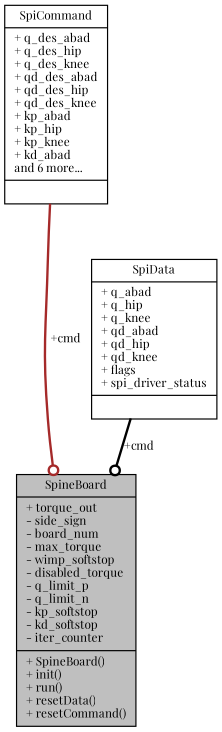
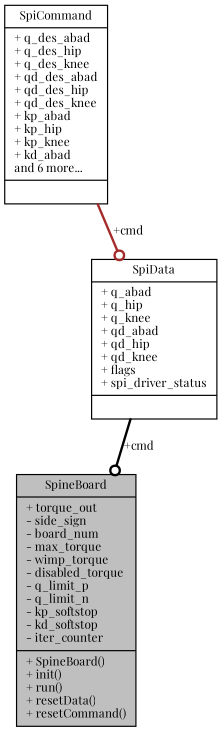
edge "SpiCommand" -> "SpineBoard": now "SpiCommand" -> "SpiData"
node "SpineBoard": text "- wimp_softstop" -> "- wimp_torque"
